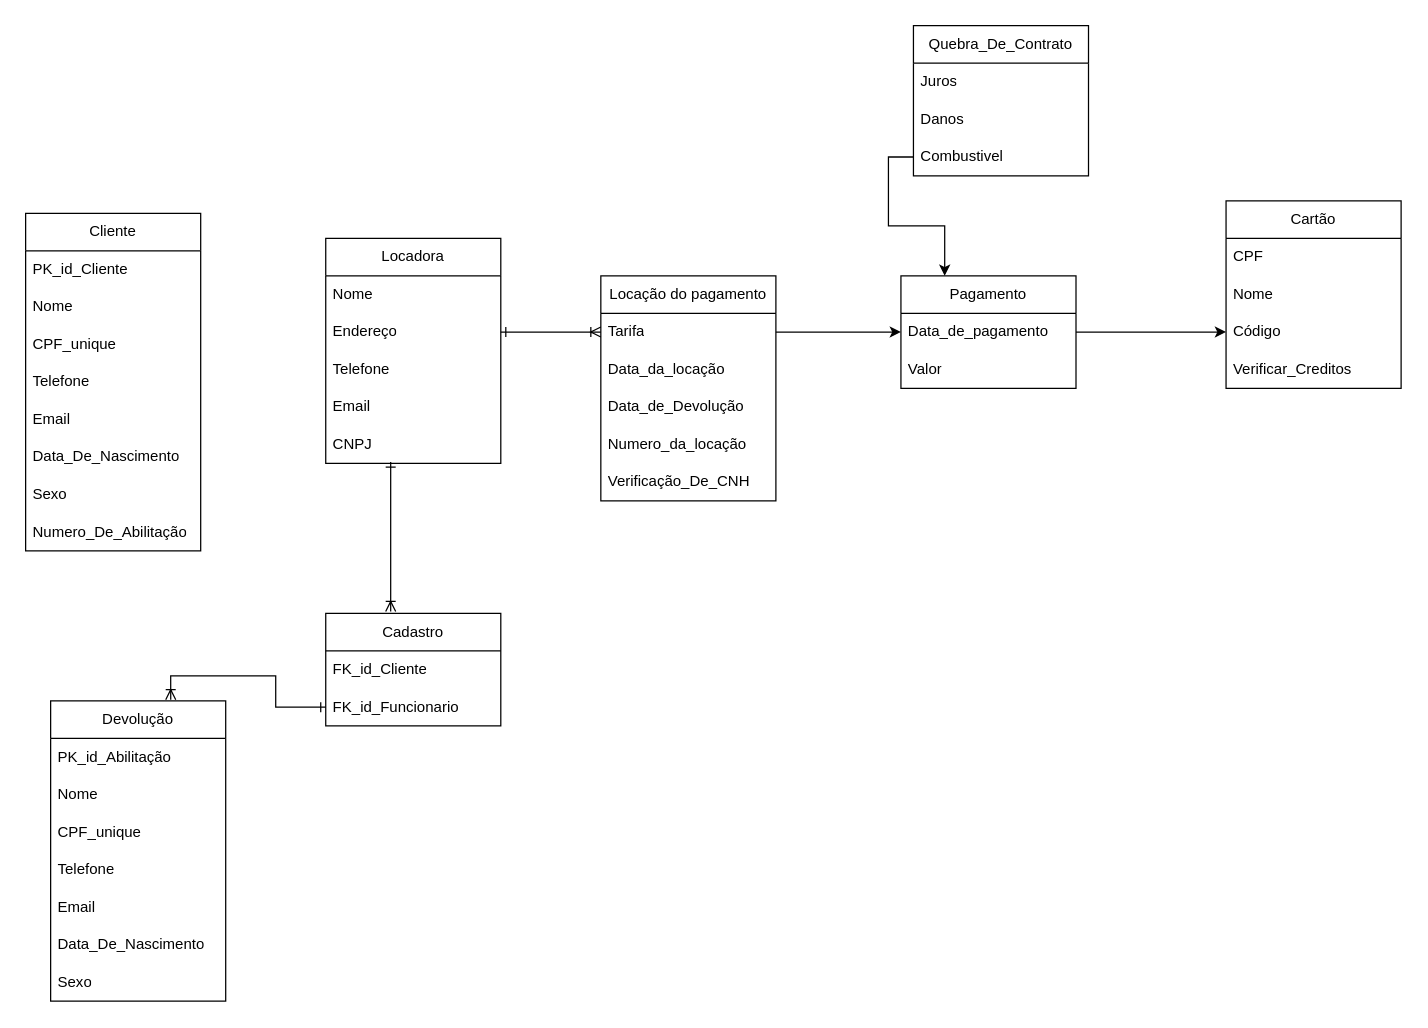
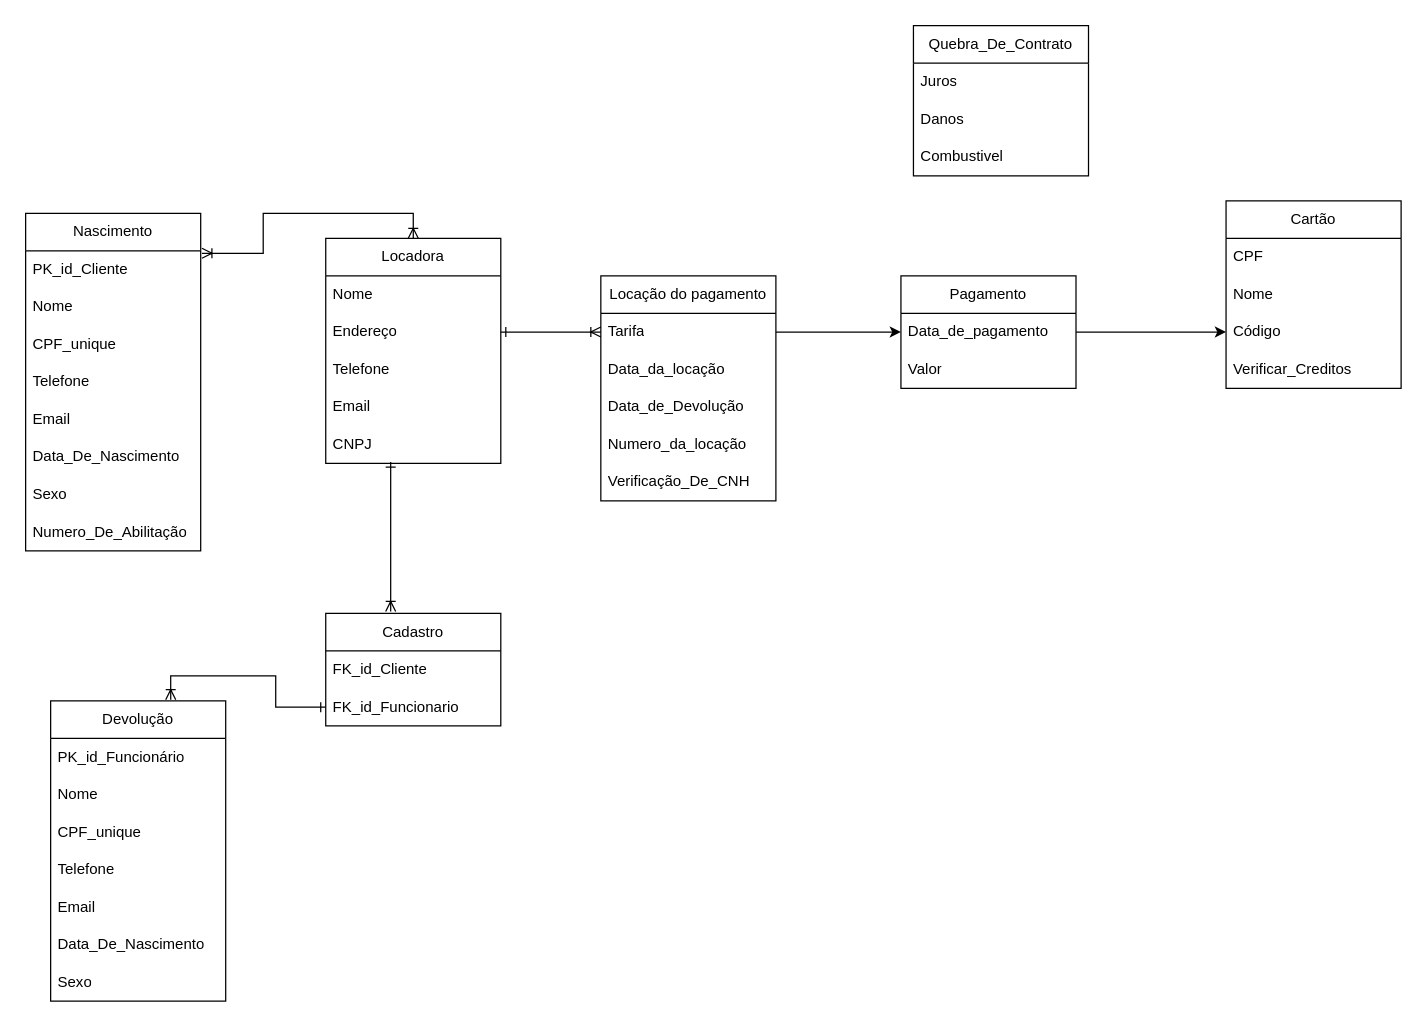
edge "PK_id_Cliente" -- "Locadora": added
edge "Combustivel" -> "Pagamento": removed
node "Cliente": label "Cliente" -> "Nascimento"
node "PK_id_Abilitação": label "PK_id_Abilitação" -> "PK_id_Funcionário"
